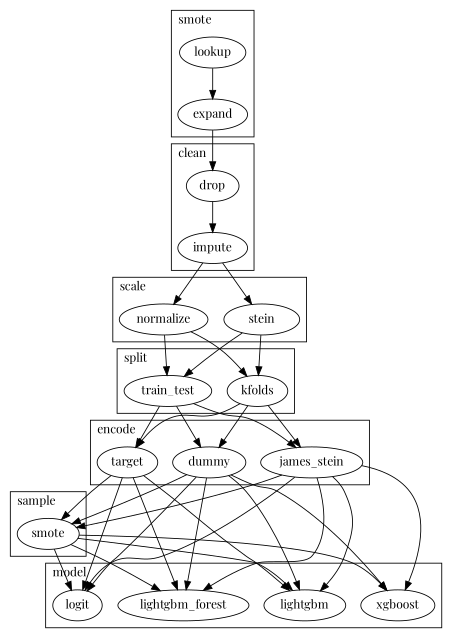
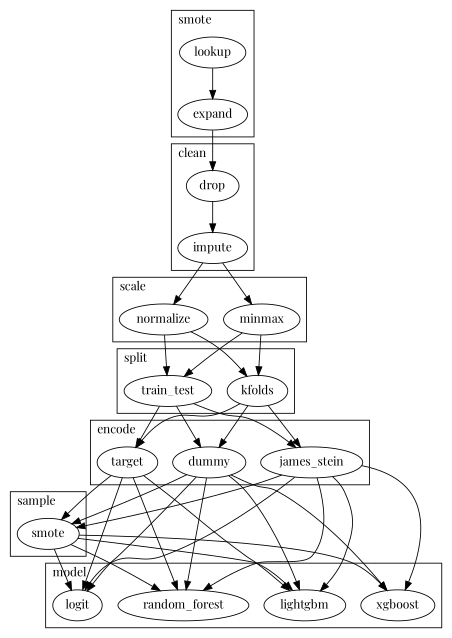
node "stein": label "stein" -> "minmax"
node "lightgbm_forest": label "lightgbm_forest" -> "random_forest"
